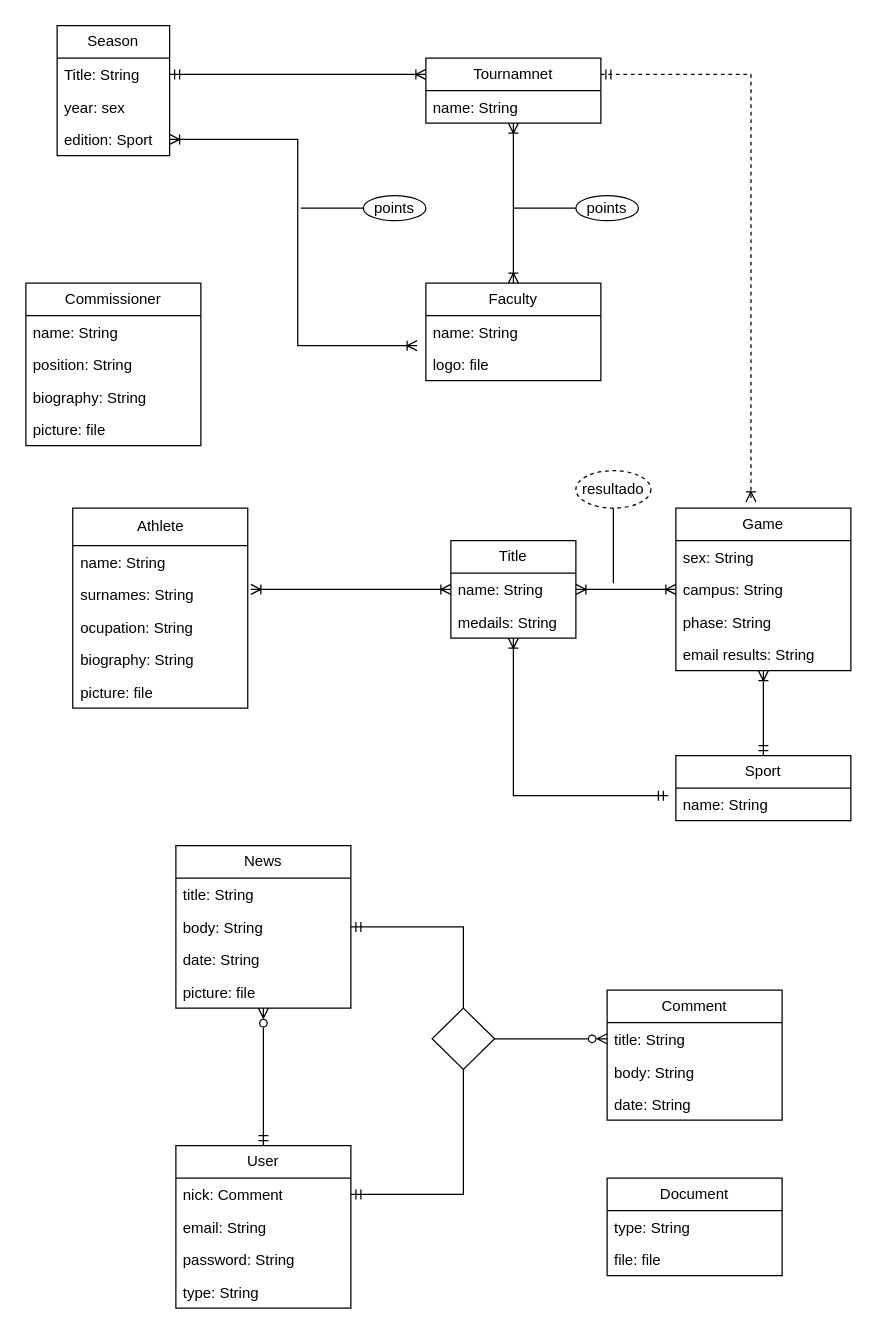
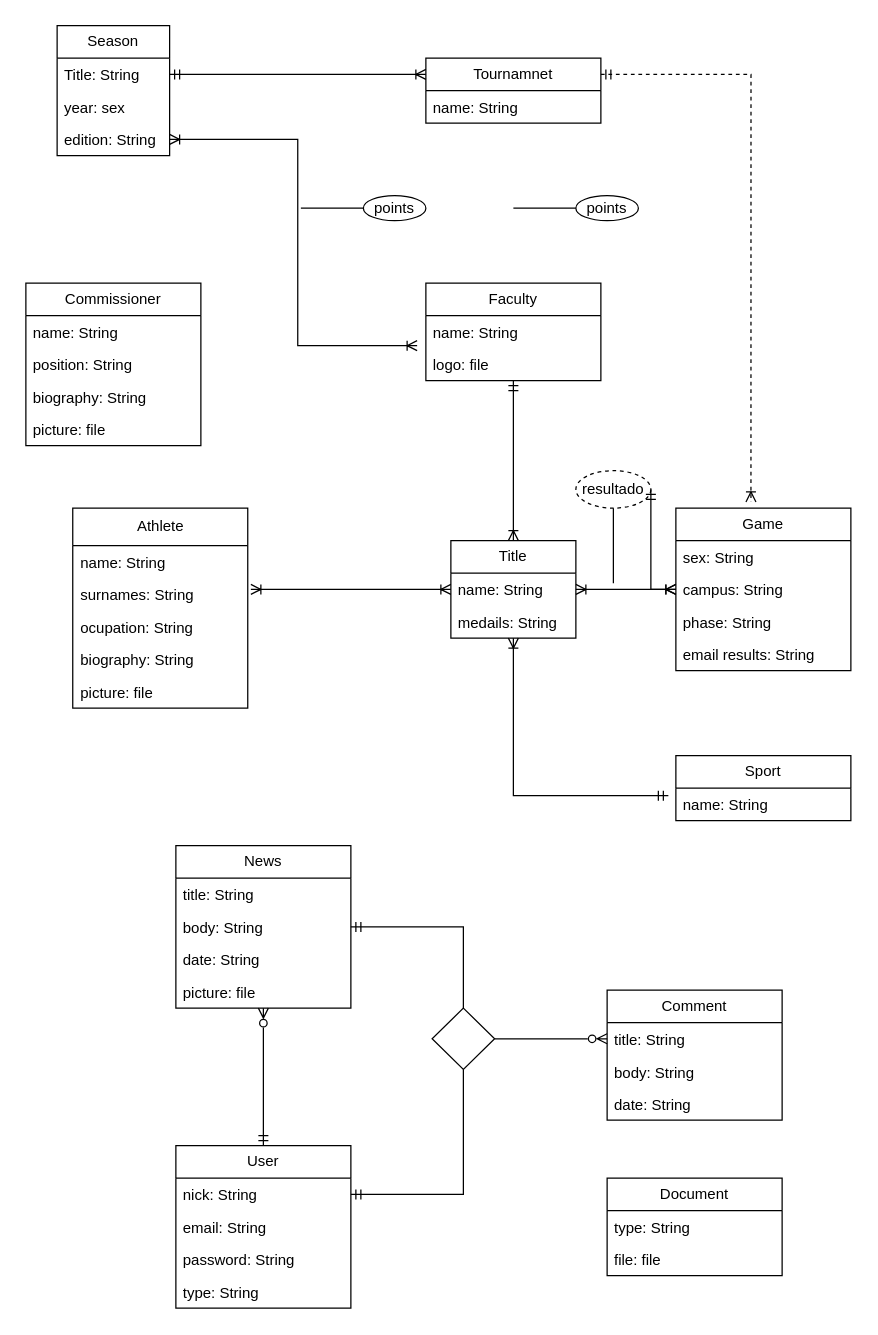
node "edition: Sport": label "edition: Sport" -> "edition: String"
edge "Tournamnet" -- "Faculty": removed
edge "Faculty" -- "Title": added
edge "Game" -- "Sport": now "Game" -- "resultado"
node "nick: Comment": label "nick: Comment" -> "nick: String"
